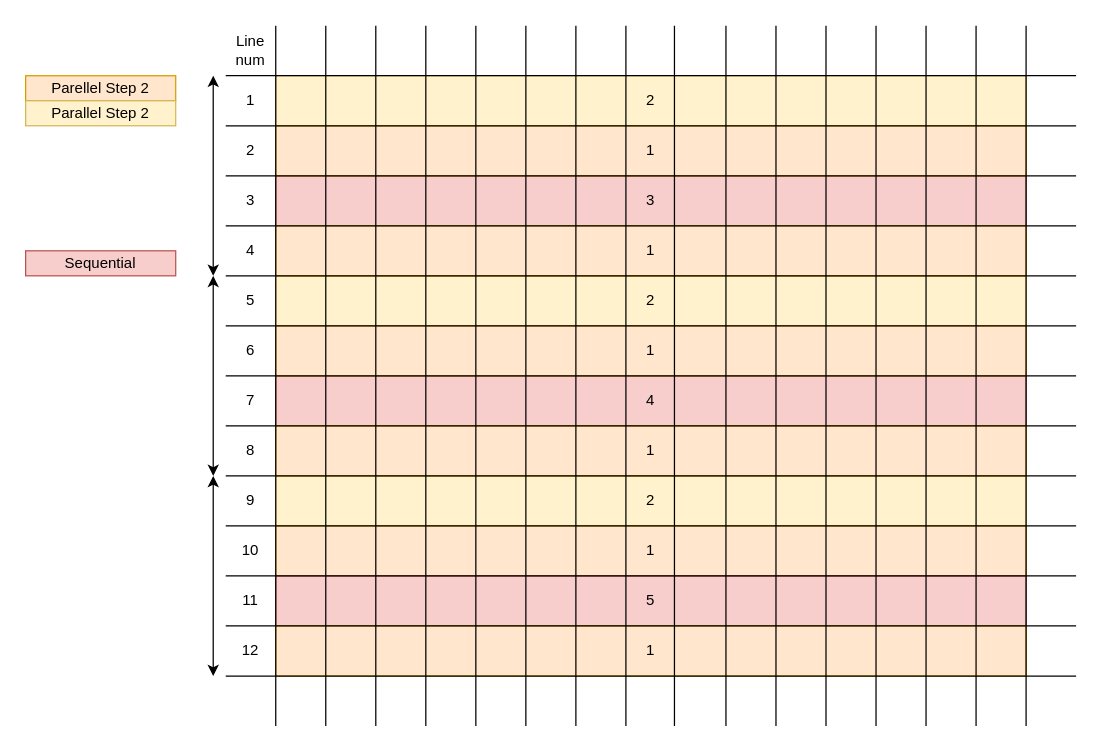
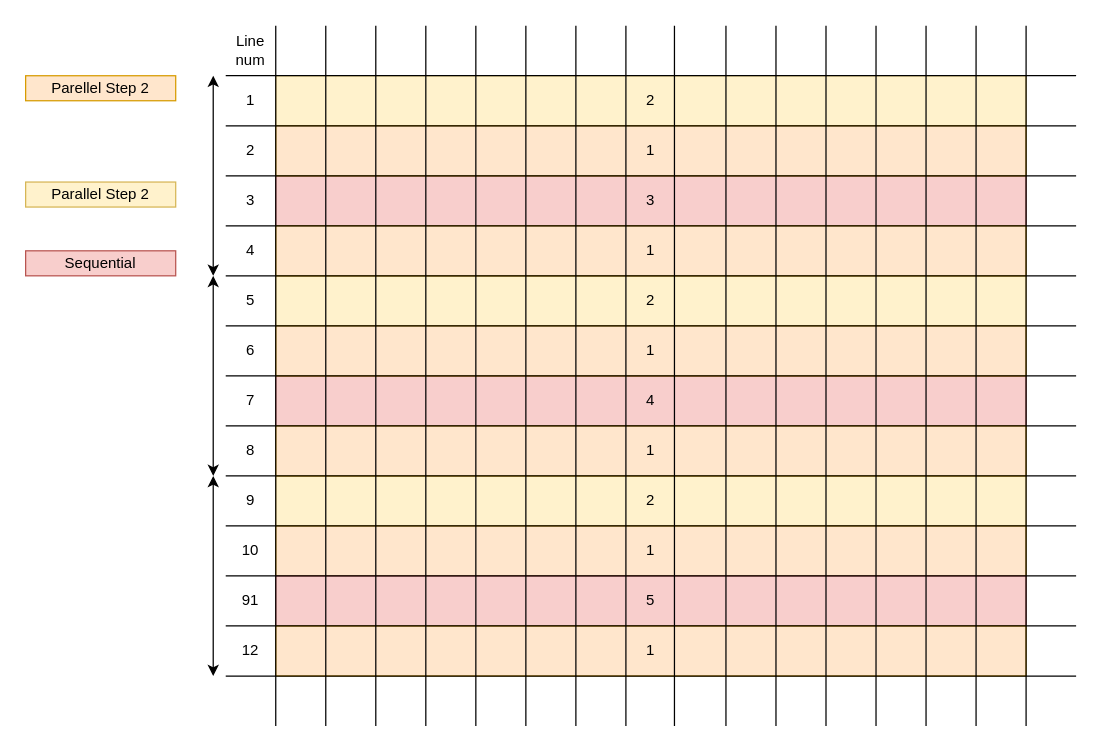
node "Parallel Step 2": moved (101, 113) -> (101, 194)
node "11": label "11" -> "91"
